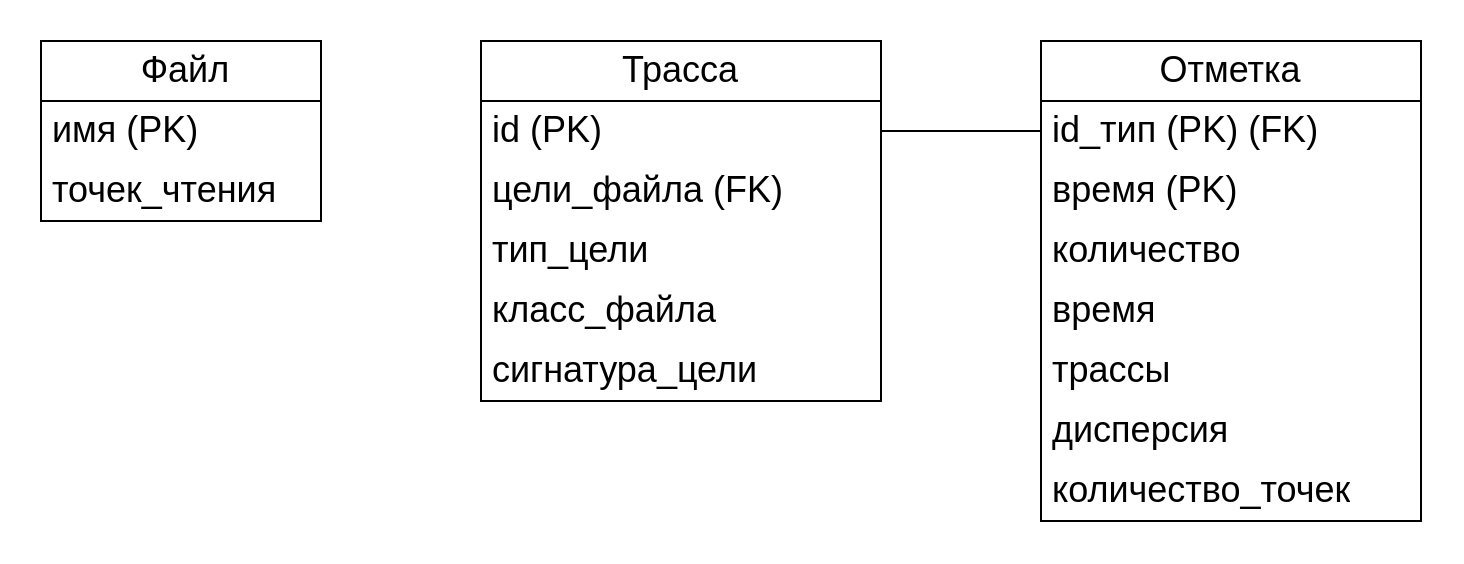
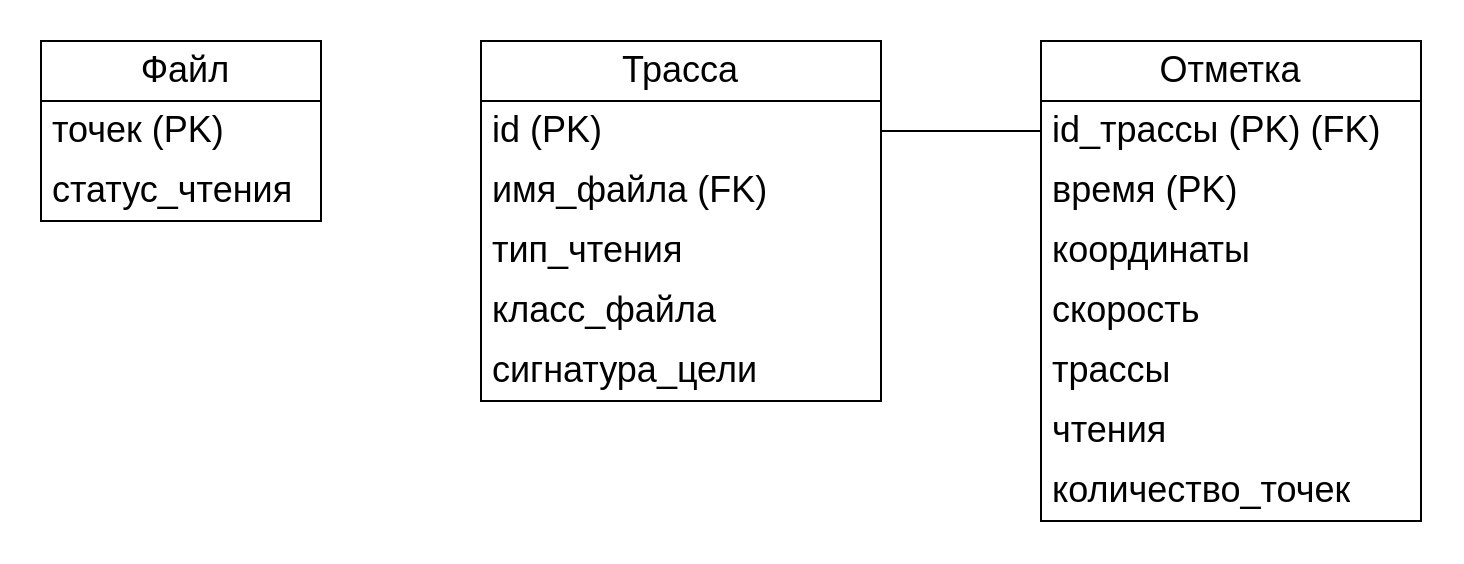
node "имя (PK)": label "имя (PK)" -> "точек (PK)"
node "id_тип (PK) (FK)": label "id_тип (PK) (FK)" -> "id_трассы (PK) (FK)"
node "точек_чтения": label "точек_чтения" -> "статус_чтения"
node "цели_файла (FK)": label "цели_файла (FK)" -> "имя_файла (FK)"
node "тип_цели": label "тип_цели" -> "тип_чтения"
node "количество": label "количество" -> "координаты"
node "время": label "время" -> "скорость"
node "дисперсия": label "дисперсия" -> "чтения"
